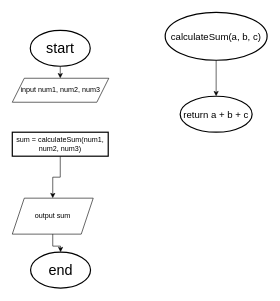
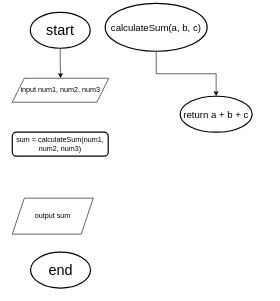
node "calculateSum(a, b, c)": moved (216, 36) -> (156, 27)
node "start": moved (60, 48) -> (60, 30)
node "sum = calculateSum(num1, num2, num3)": shape rectangle -> rounded rectangle
edge "sum = calculateSum(num1, num2, num3)" -> "output sum": removed
edge "output sum" -> "end": removed
